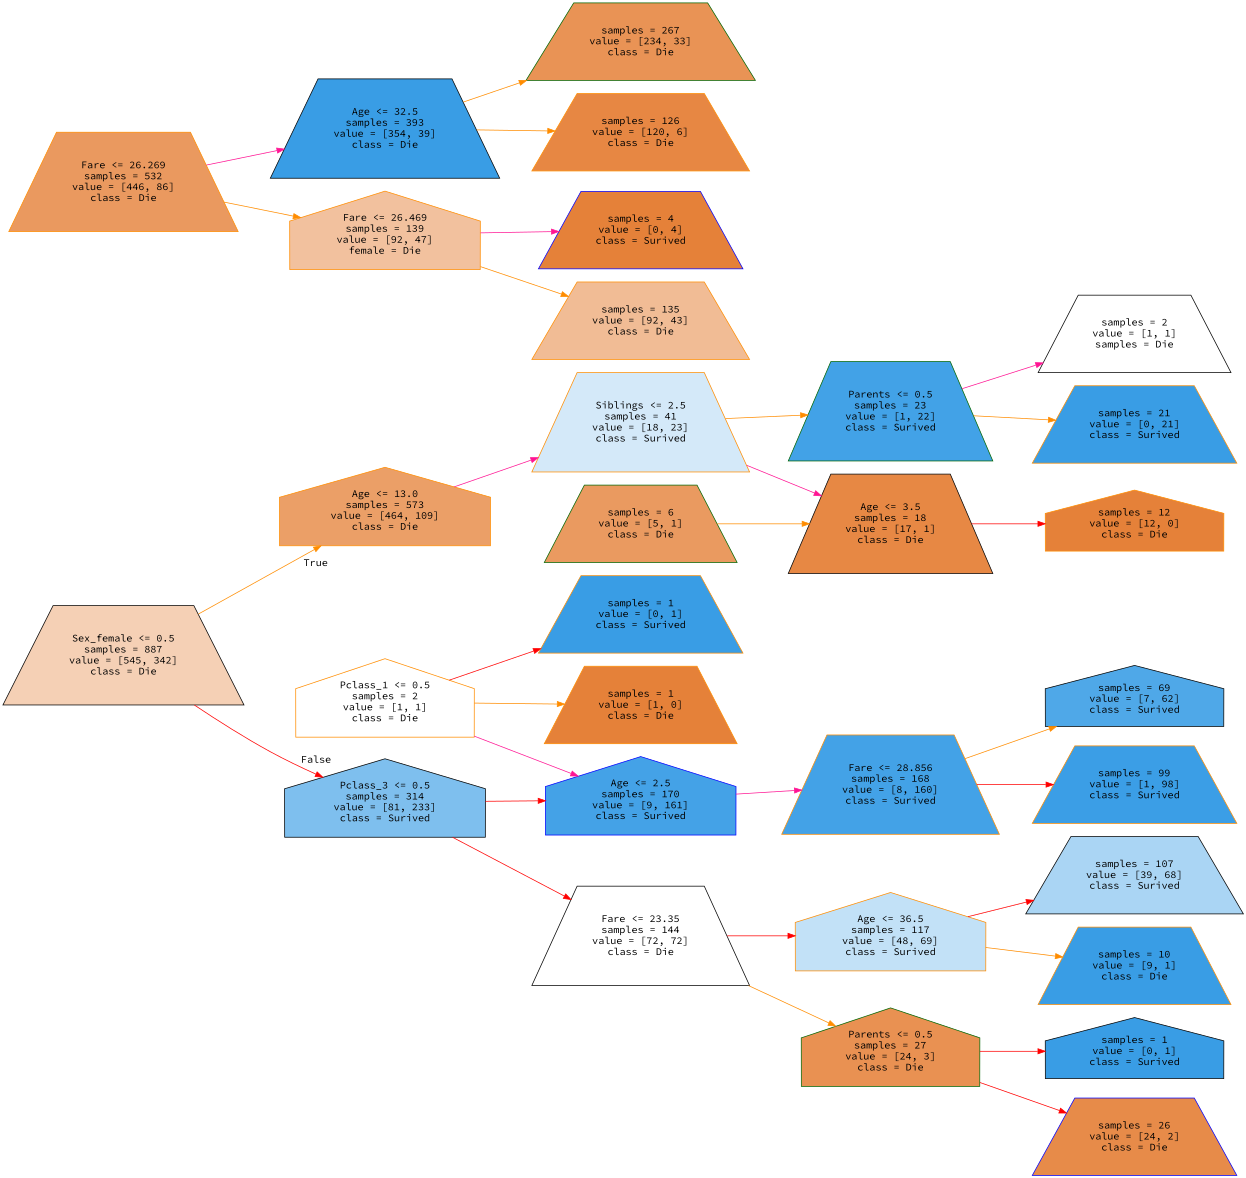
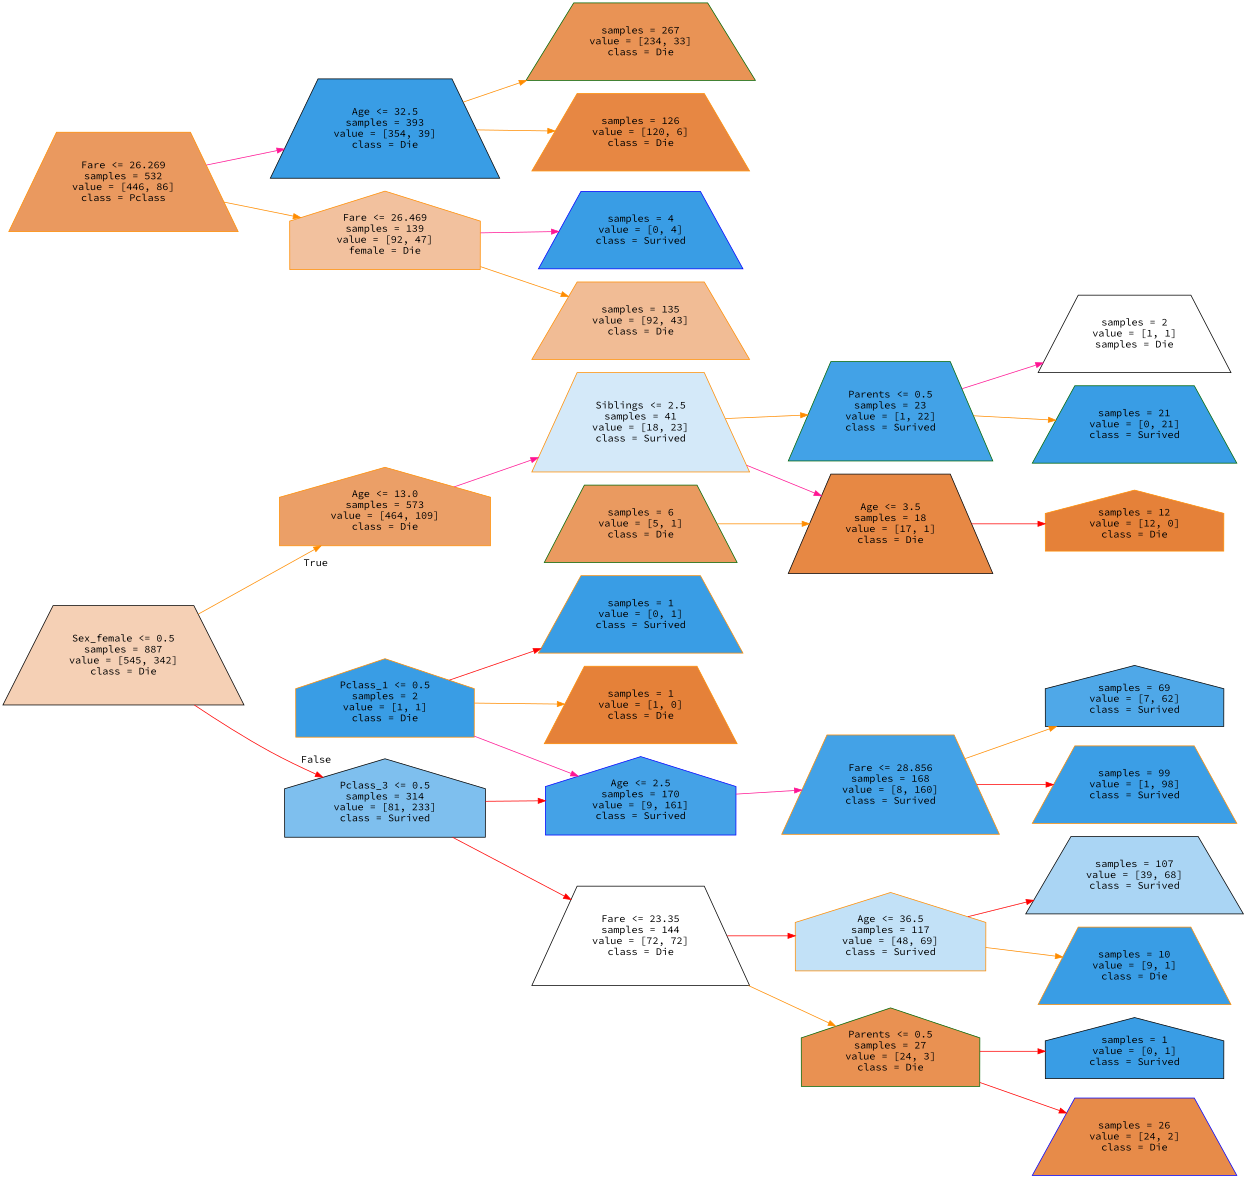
node "Fare <= 26.269 samples = 532 value = [446, 86] class = Die": label "Fare <= 26.269 samples = 532 value = [446, 86] class = Die" -> "Fare <= 26.269 samples = 532 value = [446, 86] class = Pclass"
node "samples = 4 value = [0, 4] class = Surived": fillcolor #e58139ff -> #399de5ff
node "samples = 21 value = [0, 21] class = Surived": color darkorange -> darkgreen
node "Pclass_1 <= 0.5 samples = 2 value = [1, 1] class = Die": fillcolor #e5813900 -> #399de5ff
